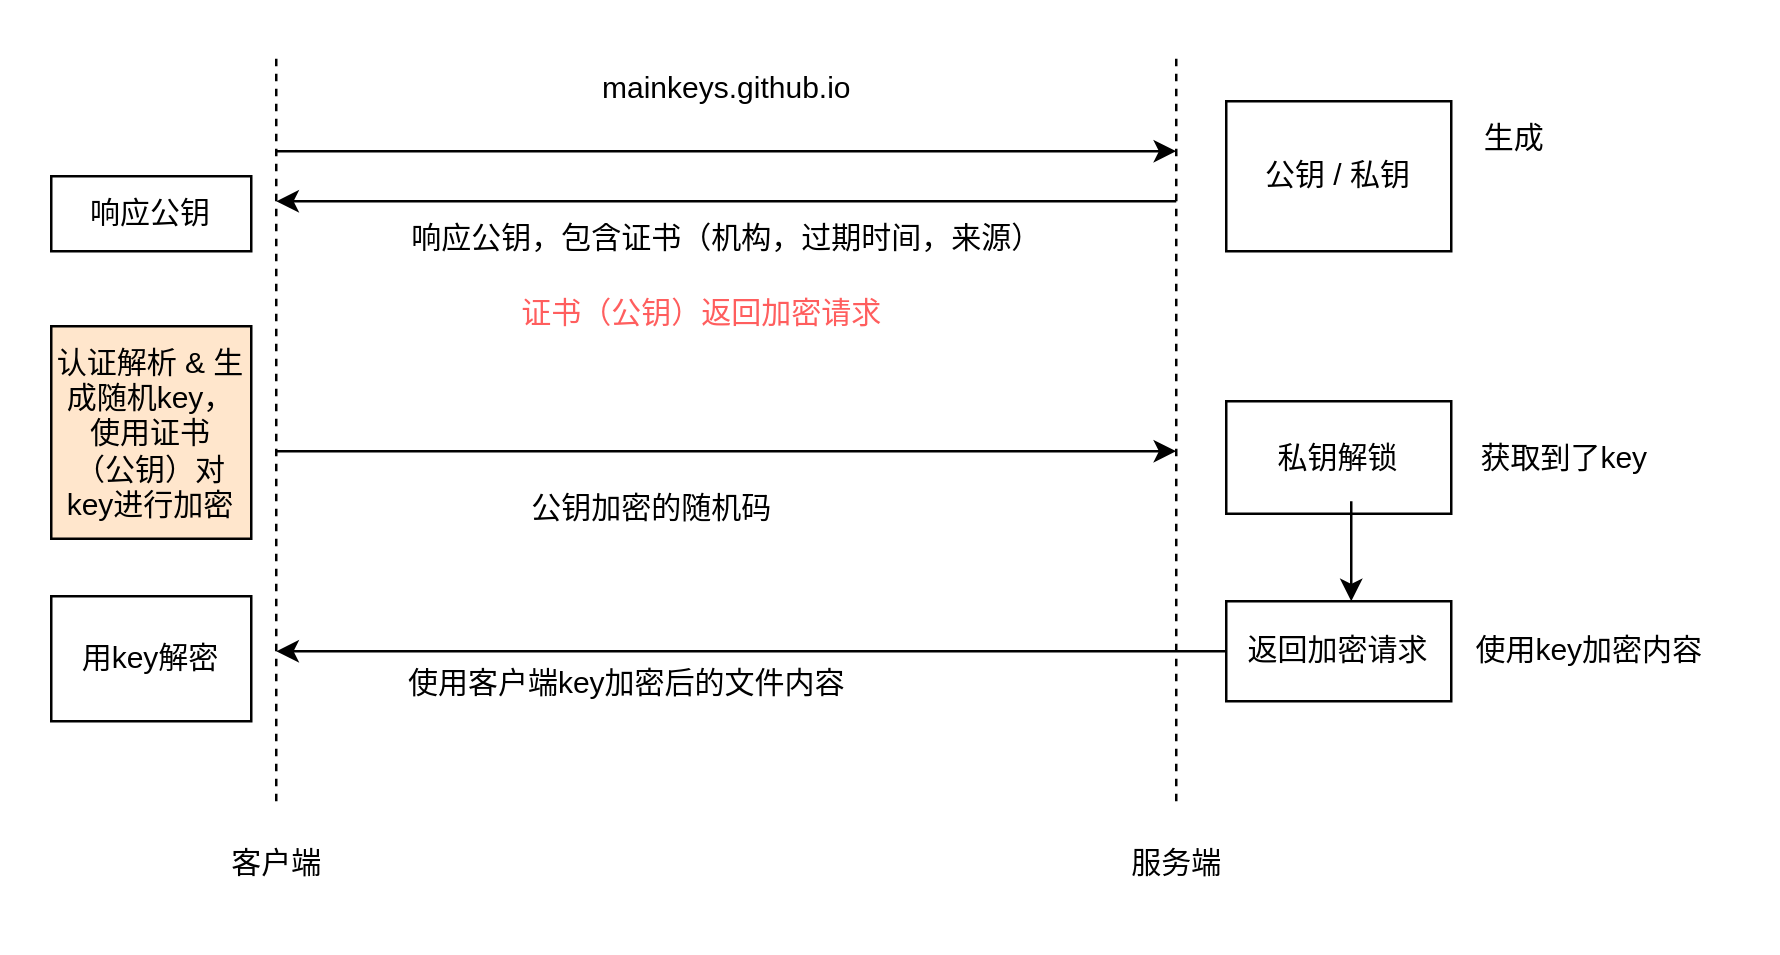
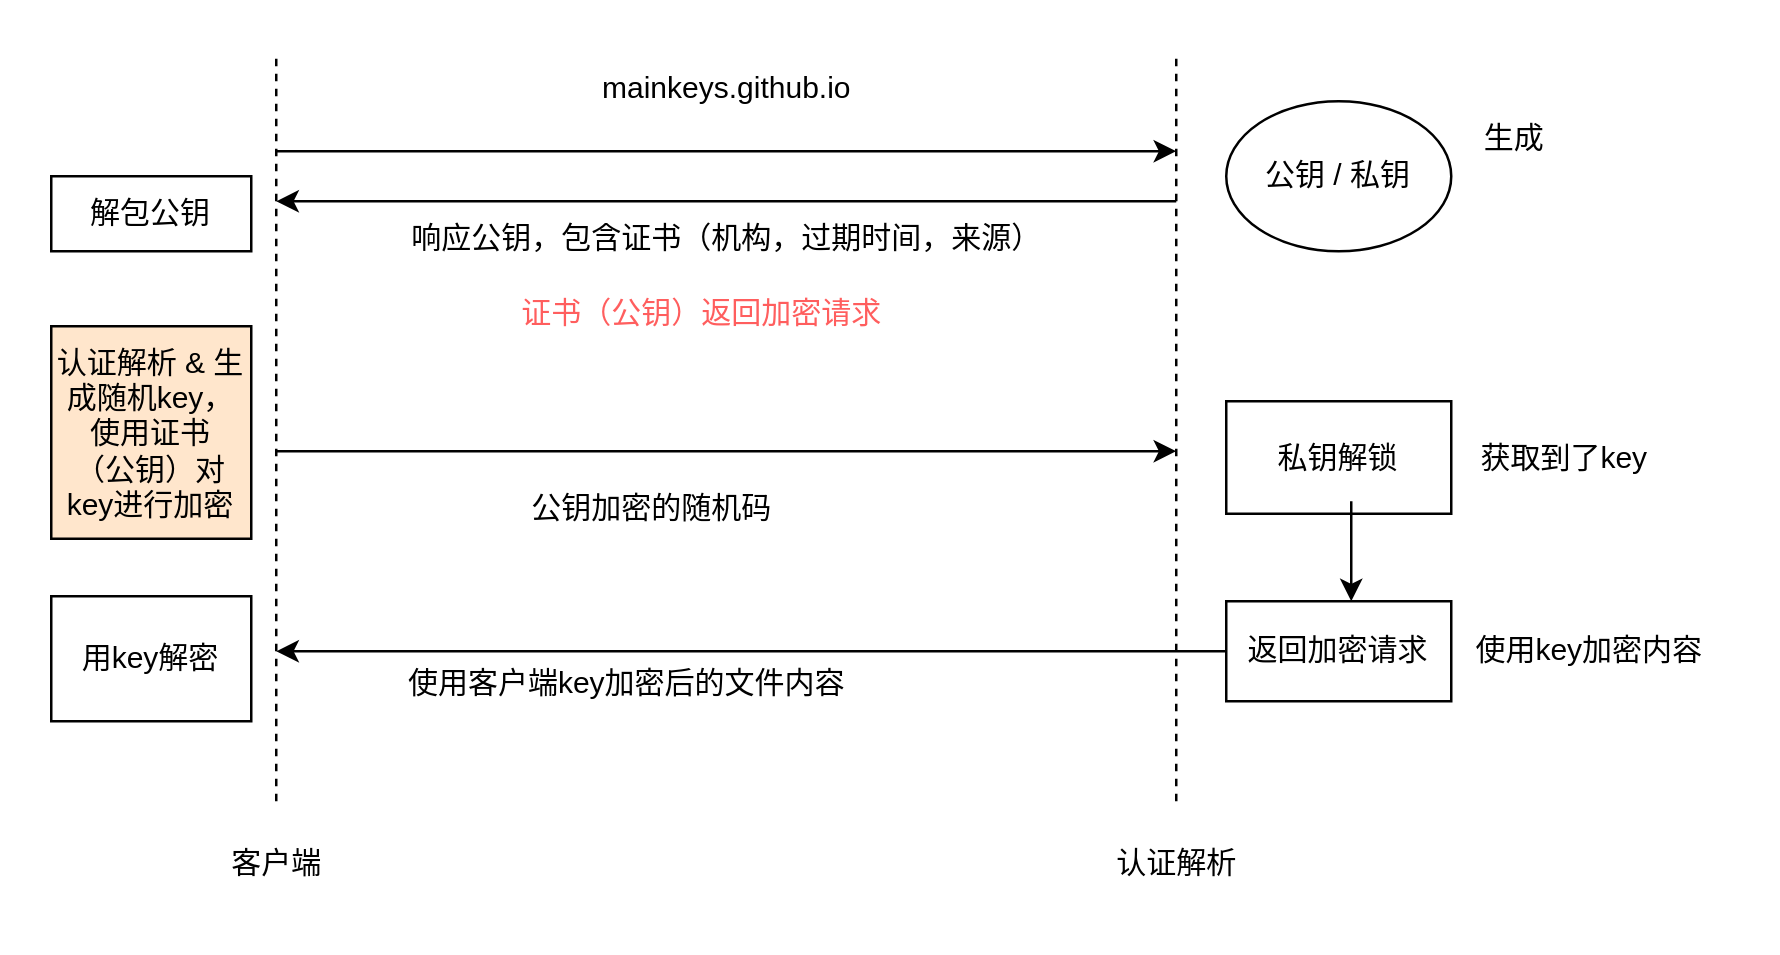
node "公钥 / 私钥": shape rectangle -> ellipse
node "响应公钥": label "响应公钥" -> "解包公钥"
node "服务端": label "服务端" -> "认证解析"
